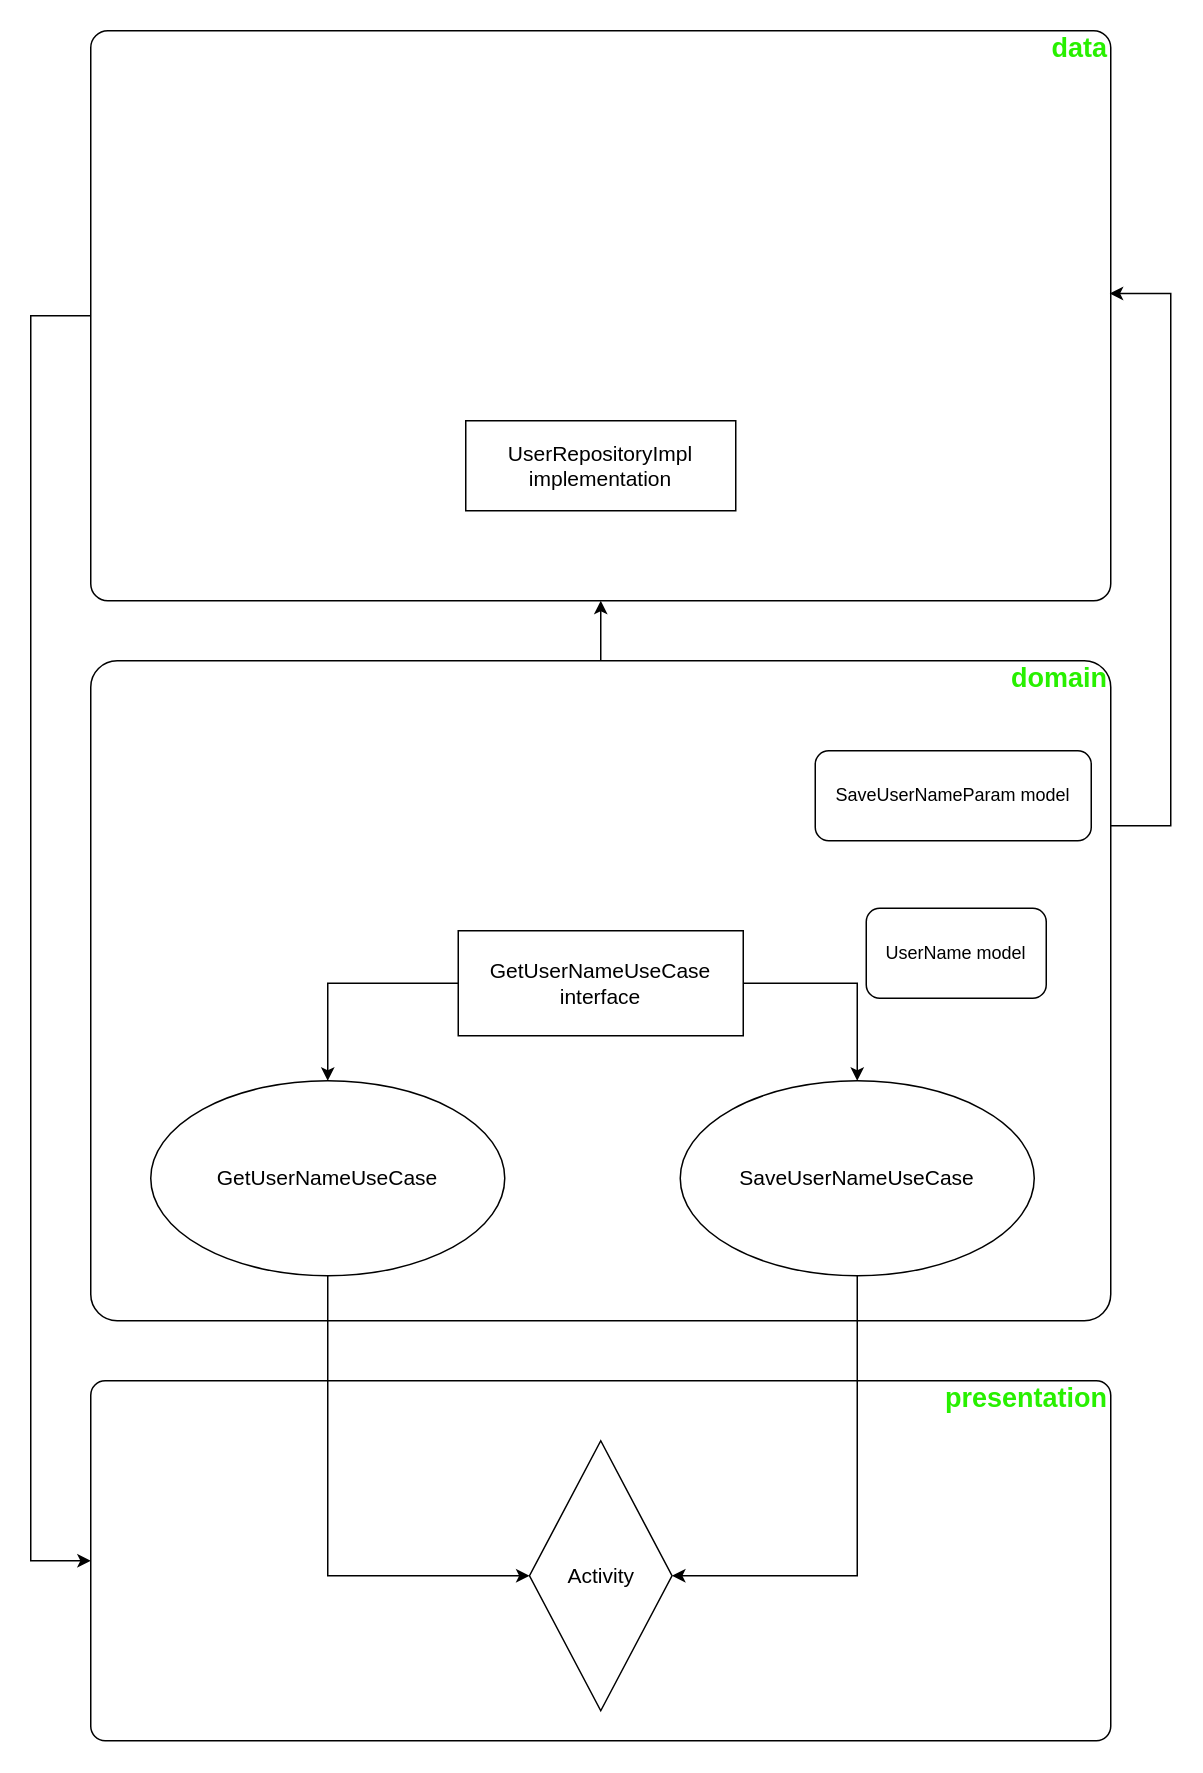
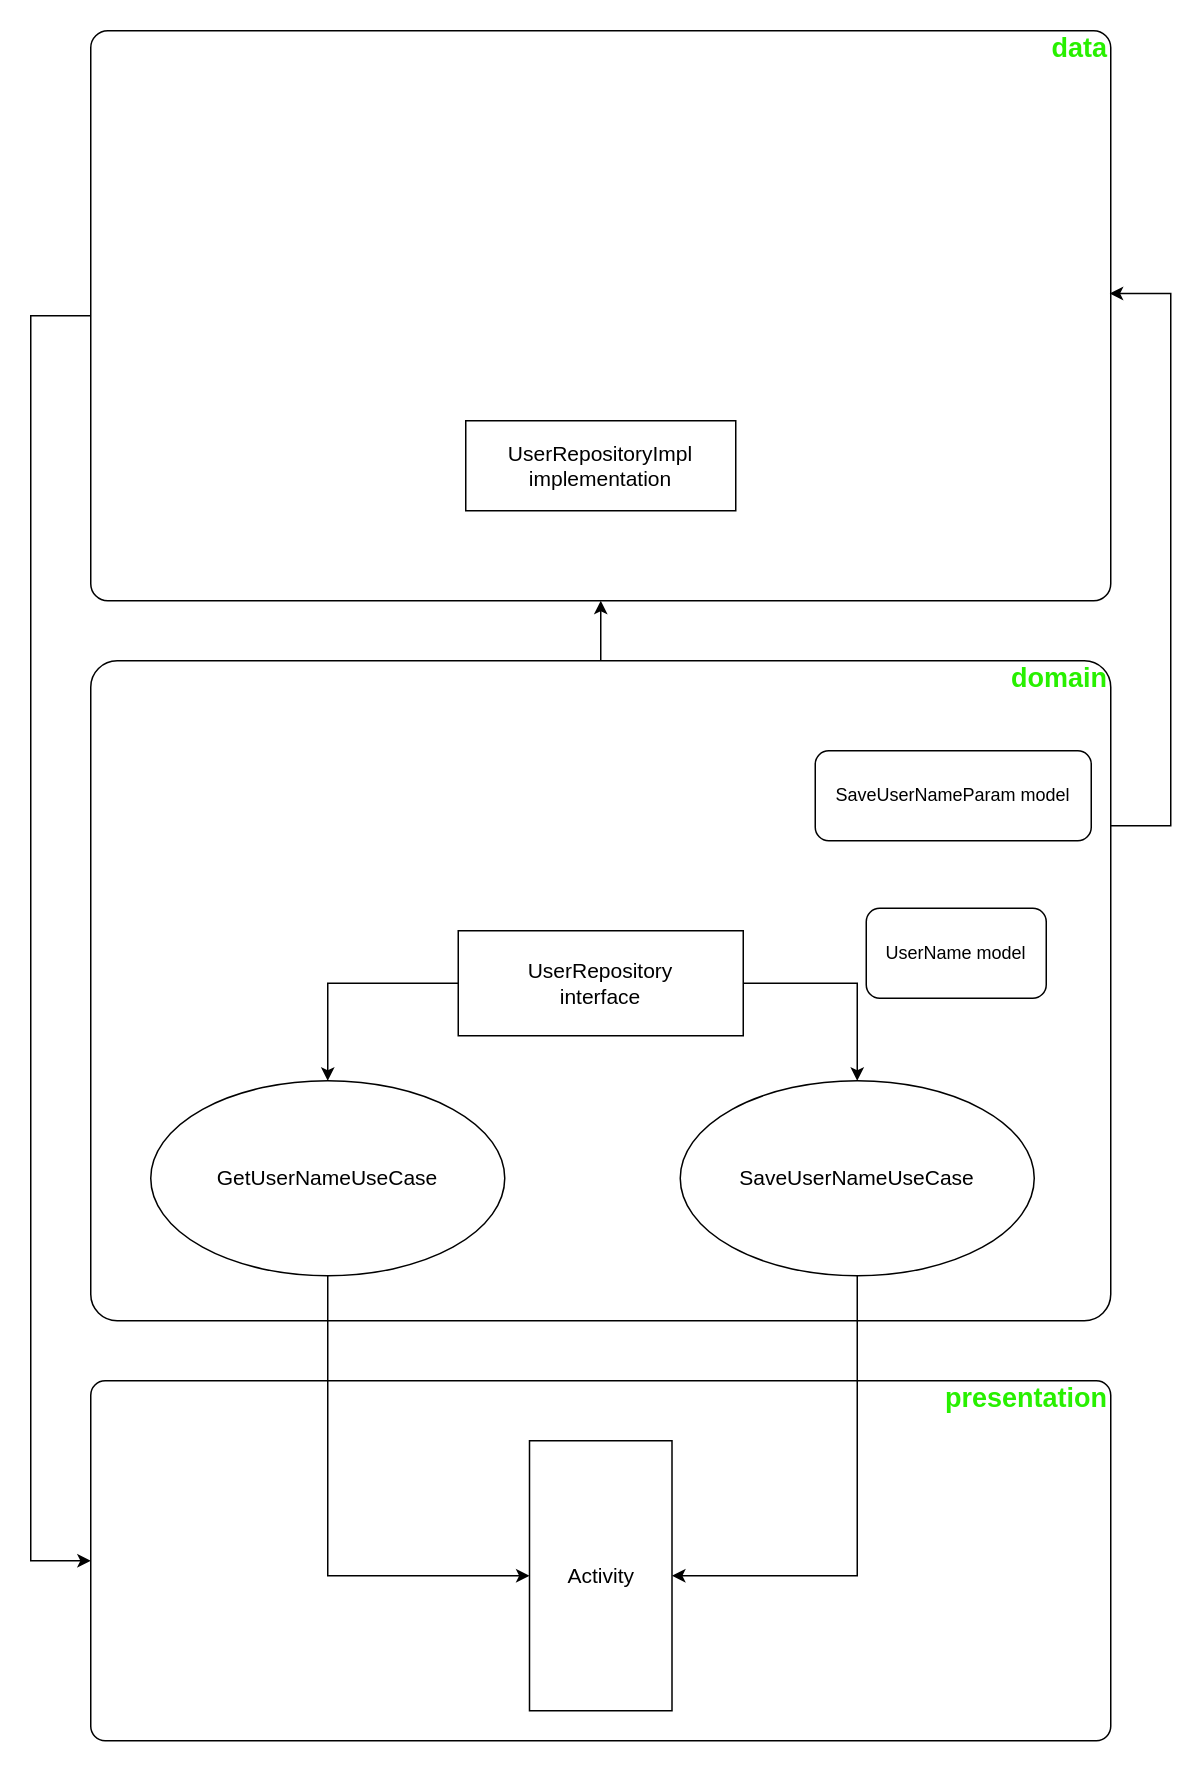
node "GetUserNameUseCaseinterface": label "GetUserNameUseCaseinterface" -> "UserRepositoryinterface"
node "Activity": shape diamond -> rectangle
